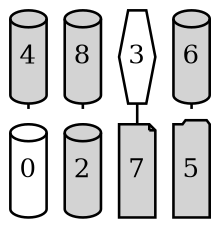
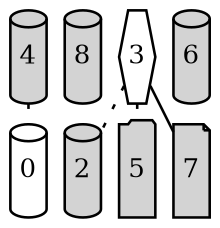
edge "8" -- "2": now "3" -- "2"
edge "6" -- "5": now "3" -- "5"
